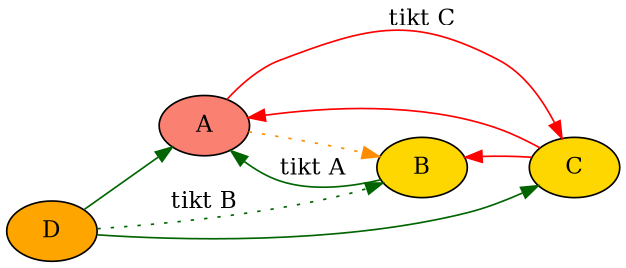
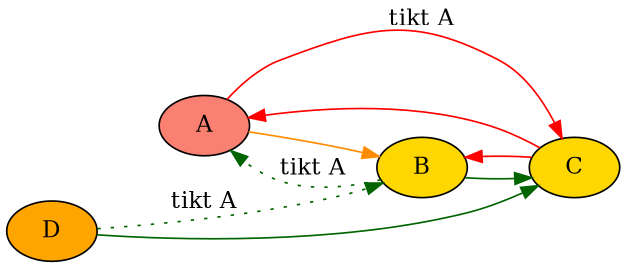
edge "A" -> "C": label "tikt C" -> "tikt A"
edge "A" -> "B": style dotted -> solid
edge "B" -> "C": added
edge "D" -> "A": removed
edge "B" -> "A": style solid -> dotted
edge "D" -> "B": label "tikt B" -> "tikt A"
